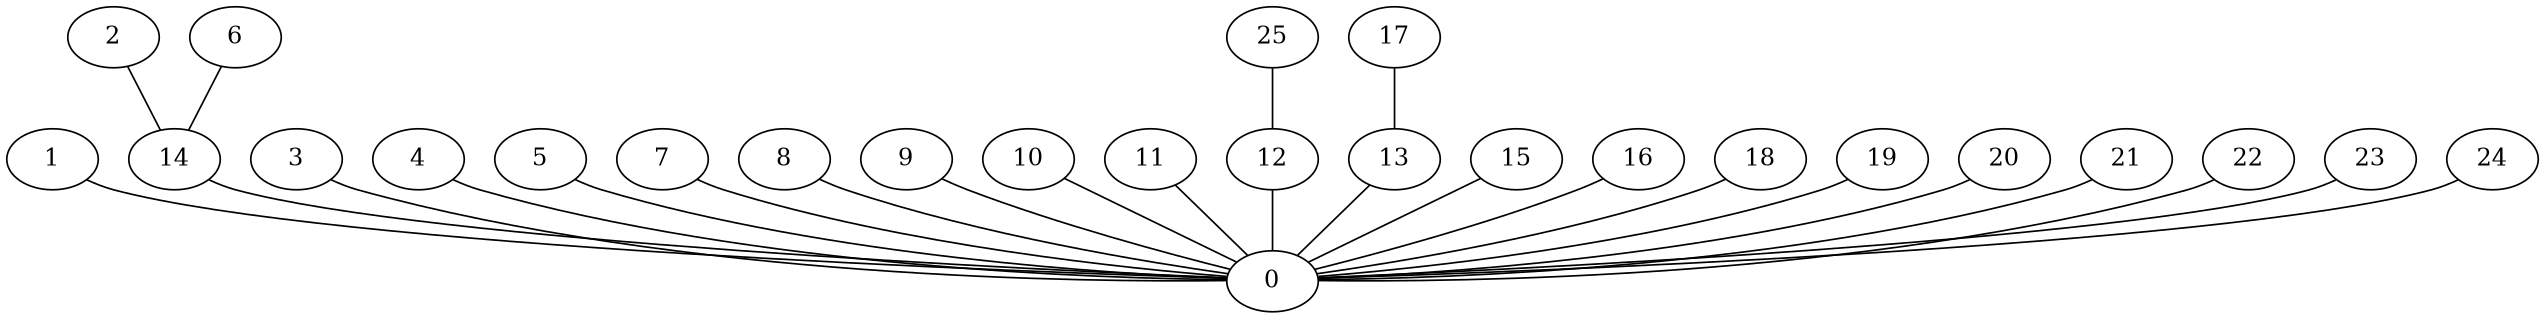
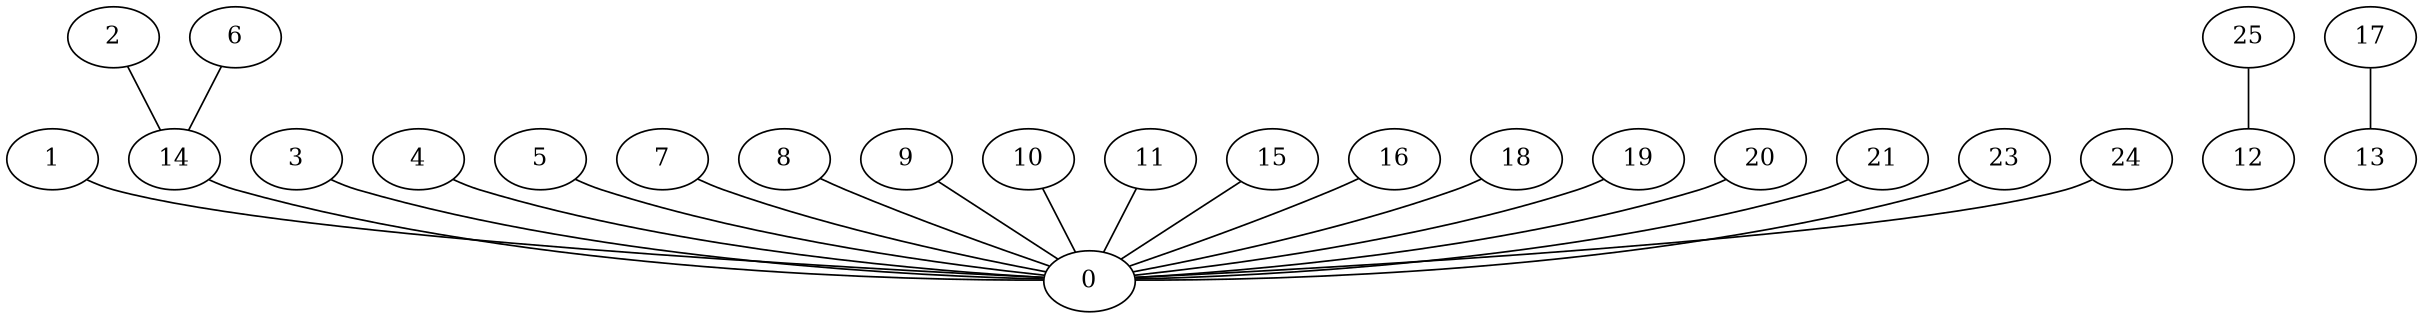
node "22": removed
edge "12" -- "0": removed
edge "13" -- "0": removed
